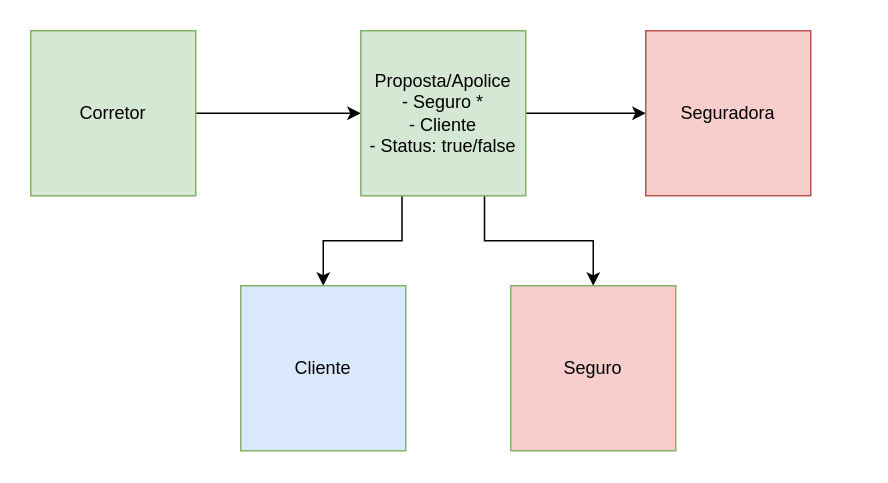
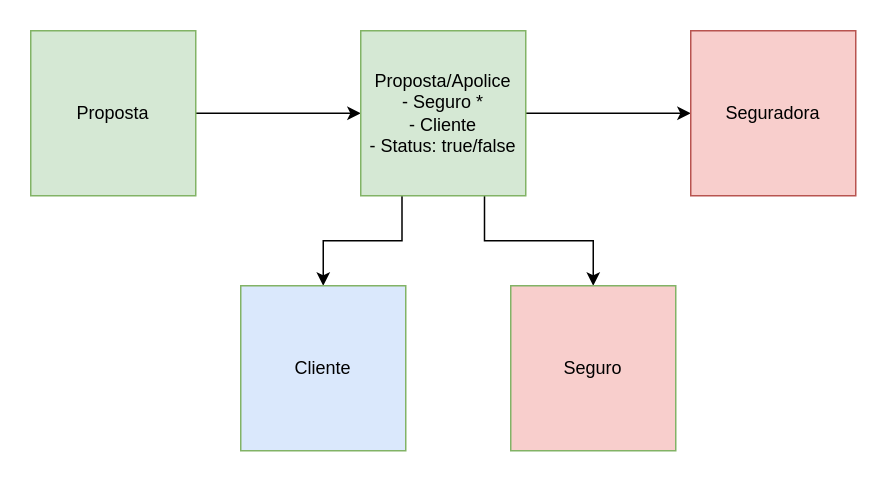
node "Corretor": label "Corretor" -> "Proposta"
node "Seguradora": moved (728, 113) -> (773, 113)
